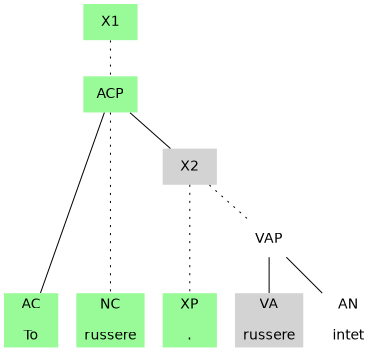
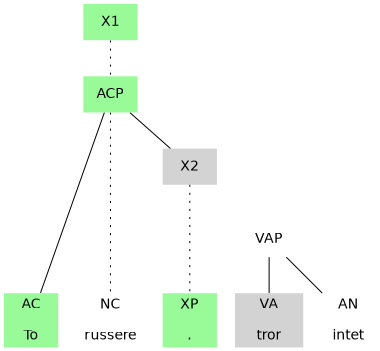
edge "X2" -- "VAP": removed
node "NC russere": fillcolor palegreen -> white
node "VA russere": label "VA russere" -> "VA tror"
